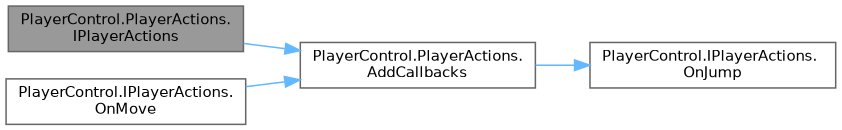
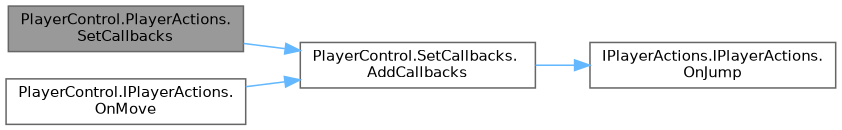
node "PlayerControl.PlayerActions. IPlayerActions": label "PlayerControl.PlayerActions. IPlayerActions" -> "PlayerControl.PlayerActions. SetCallbacks"
node "PlayerControl.PlayerActions. AddCallbacks": label "PlayerControl.PlayerActions. AddCallbacks" -> "PlayerControl.SetCallbacks. AddCallbacks"
node "PlayerControl.IPlayerActions. OnJump": label "PlayerControl.IPlayerActions. OnJump" -> "IPlayerActions.IPlayerActions. OnJump"
